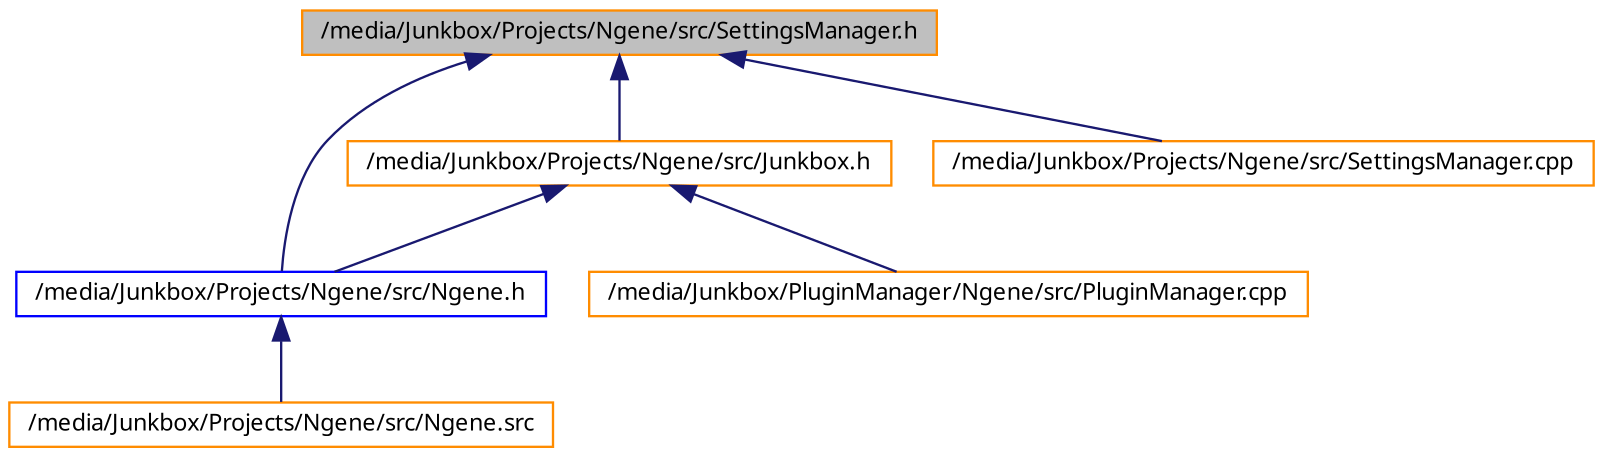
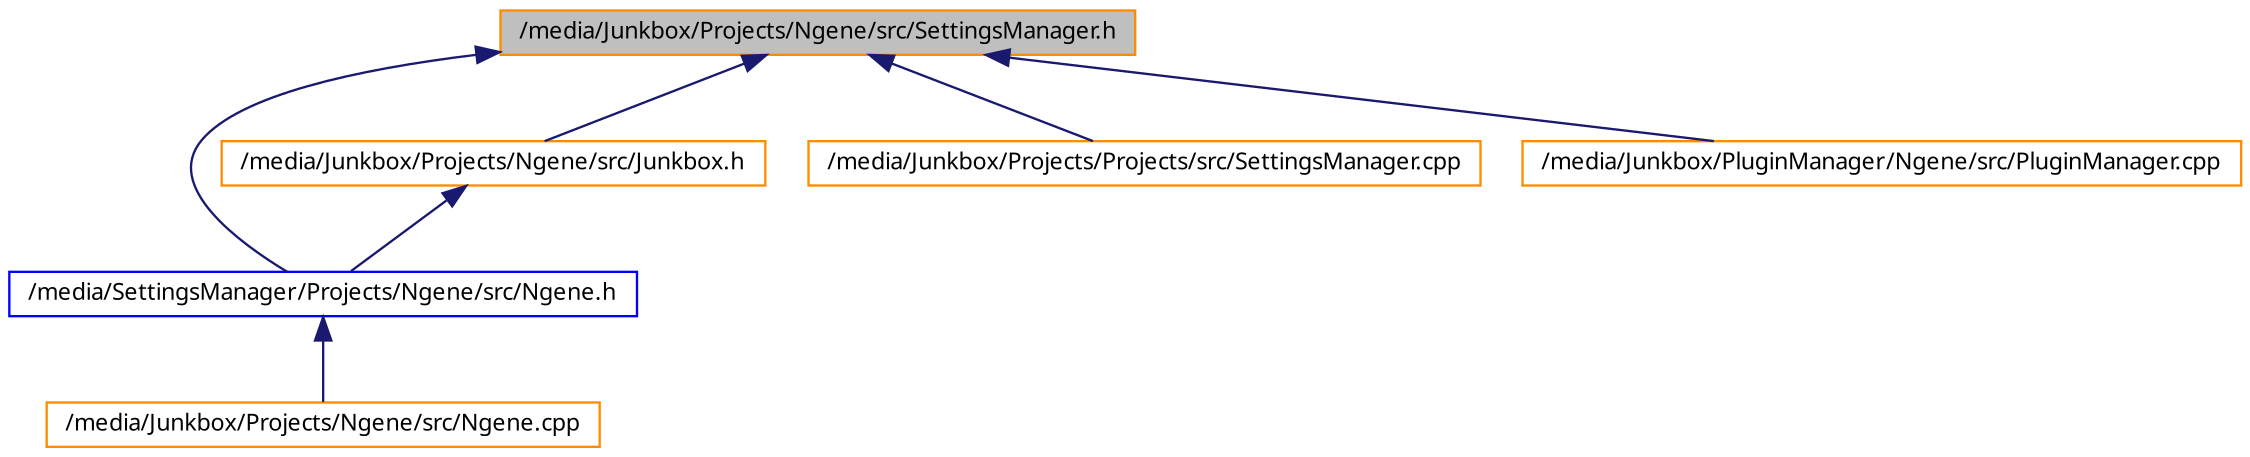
node "/media/Junkbox/Projects/Ngene/src/SettingsManager.cpp": label "/media/Junkbox/Projects/Ngene/src/SettingsManager.cpp" -> "/media/Junkbox/Projects/Projects/src/SettingsManager.cpp"
edge "/media/Junkbox/PluginManager/Ngene/src/PluginManager.cpp" -> "/media/Junkbox/Projects/Ngene/src/Junkbox.h": now "/media/Junkbox/PluginManager/Ngene/src/PluginManager.cpp" -> "/media/Junkbox/Projects/Ngene/src/SettingsManager.h"
node "/media/Junkbox/Projects/Ngene/src/Ngene.h": label "/media/Junkbox/Projects/Ngene/src/Ngene.h" -> "/media/SettingsManager/Projects/Ngene/src/Ngene.h"
node "/media/Junkbox/Projects/Ngene/src/Ngene.src": label "/media/Junkbox/Projects/Ngene/src/Ngene.src" -> "/media/Junkbox/Projects/Ngene/src/Ngene.cpp"
